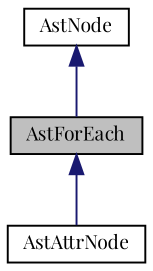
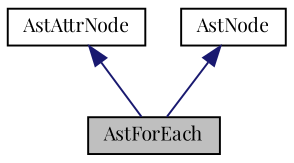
edge "AstAttrNode" -> "AstForEach": reversed
